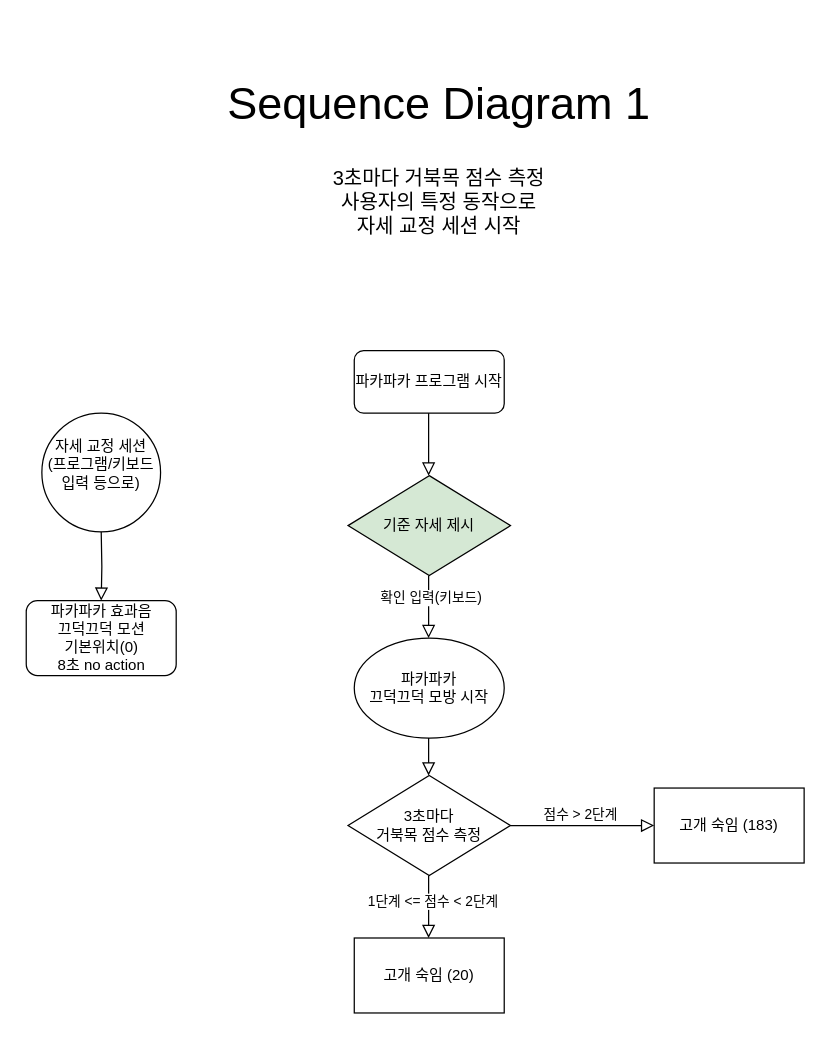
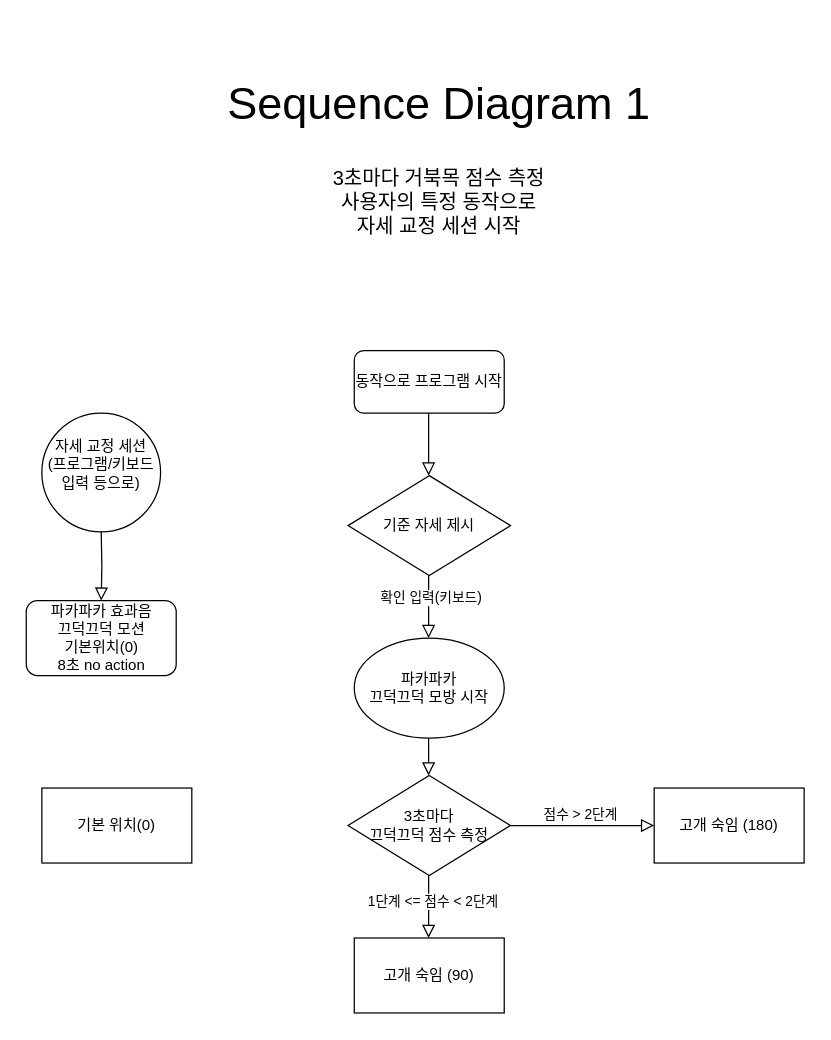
node "파카파카 프로그램 시작": label "파카파카 프로그램 시작" -> "동작으로 프로그램 시작"
node "기준 자세 제시": fillcolor #d5e8d4 -> #ffffff
node "기본 위치(0)": added
node "3초마다 거북목 점수 측정": label "3초마다 거북목 점수 측정" -> "3초마다 끄덕끄덕 점수 측정"
node "고개 숙임 (183)": label "고개 숙임 (183)" -> "고개 숙임 (180)"
node "고개 숙임 (20)": label "고개 숙임 (20)" -> "고개 숙임 (90)"
